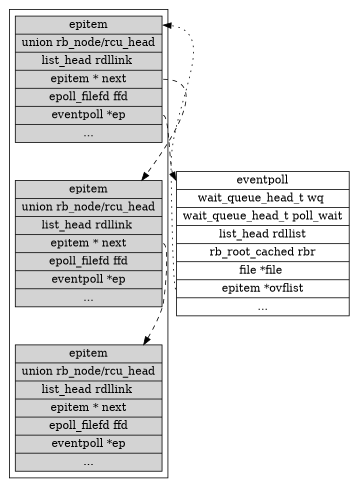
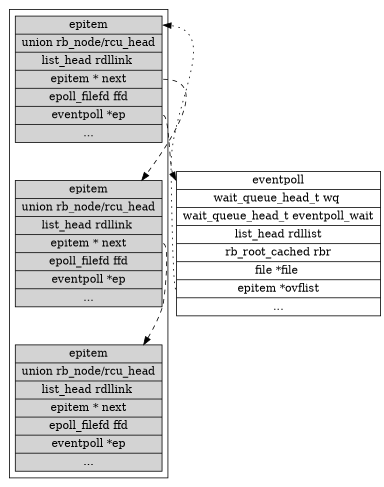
node "eventpoll": text "wait_queue_head_t poll_wait" -> "wait_queue_head_t eventpoll_wait"
